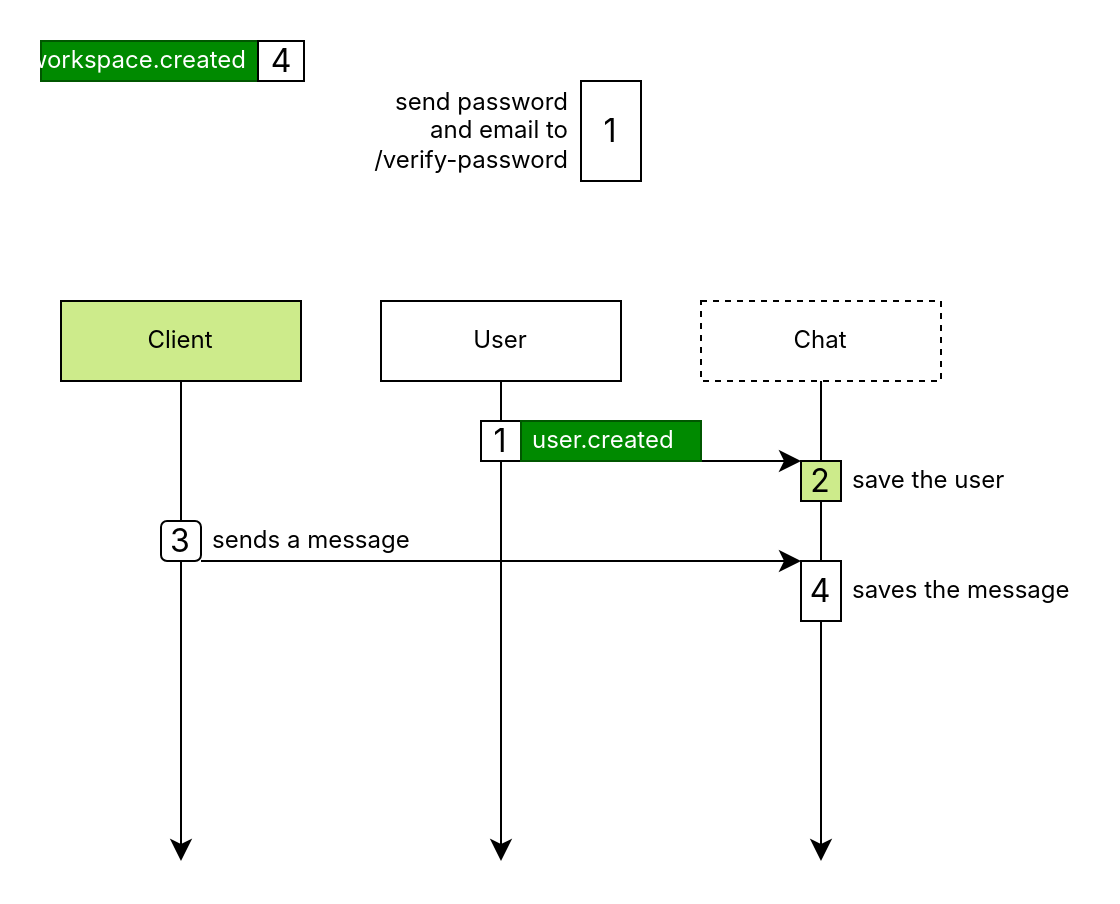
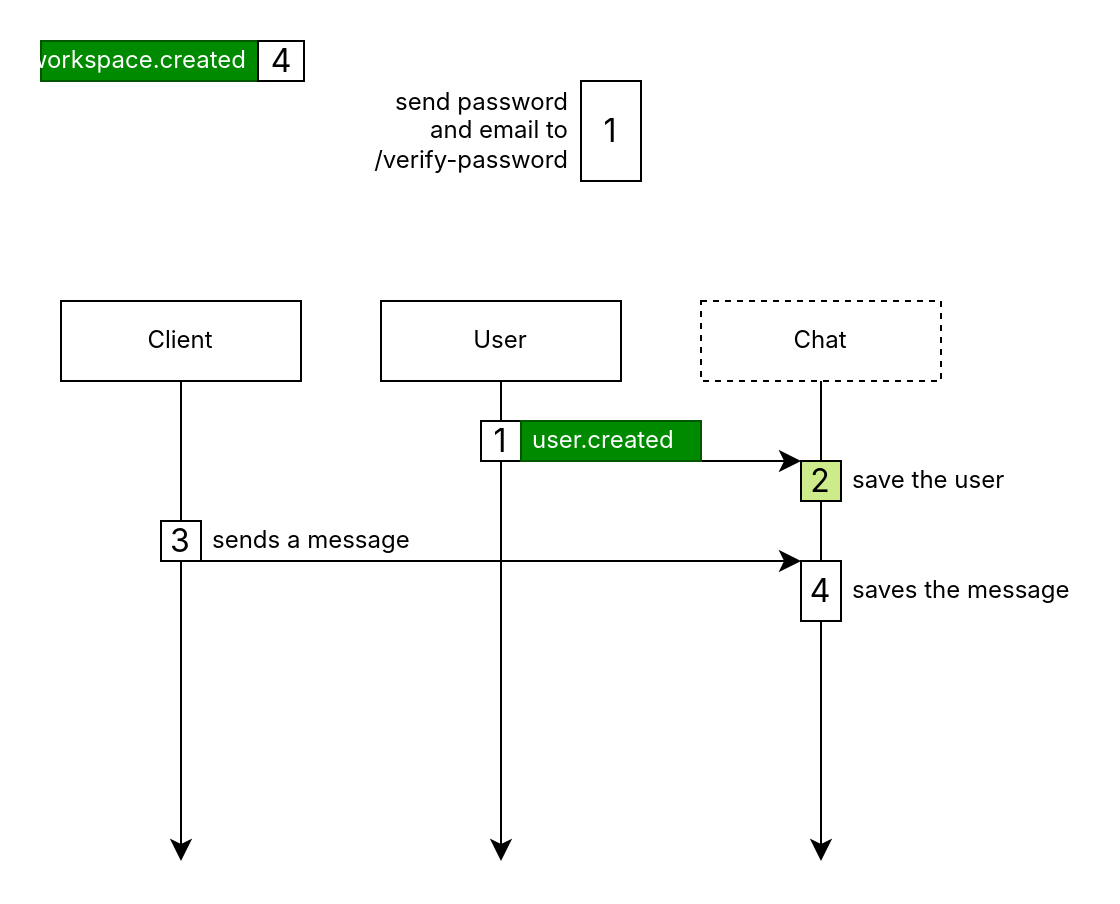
node "Client": fillcolor #cdeb8b -> #ffffff
node "3": shape rounded rectangle -> rectangle
